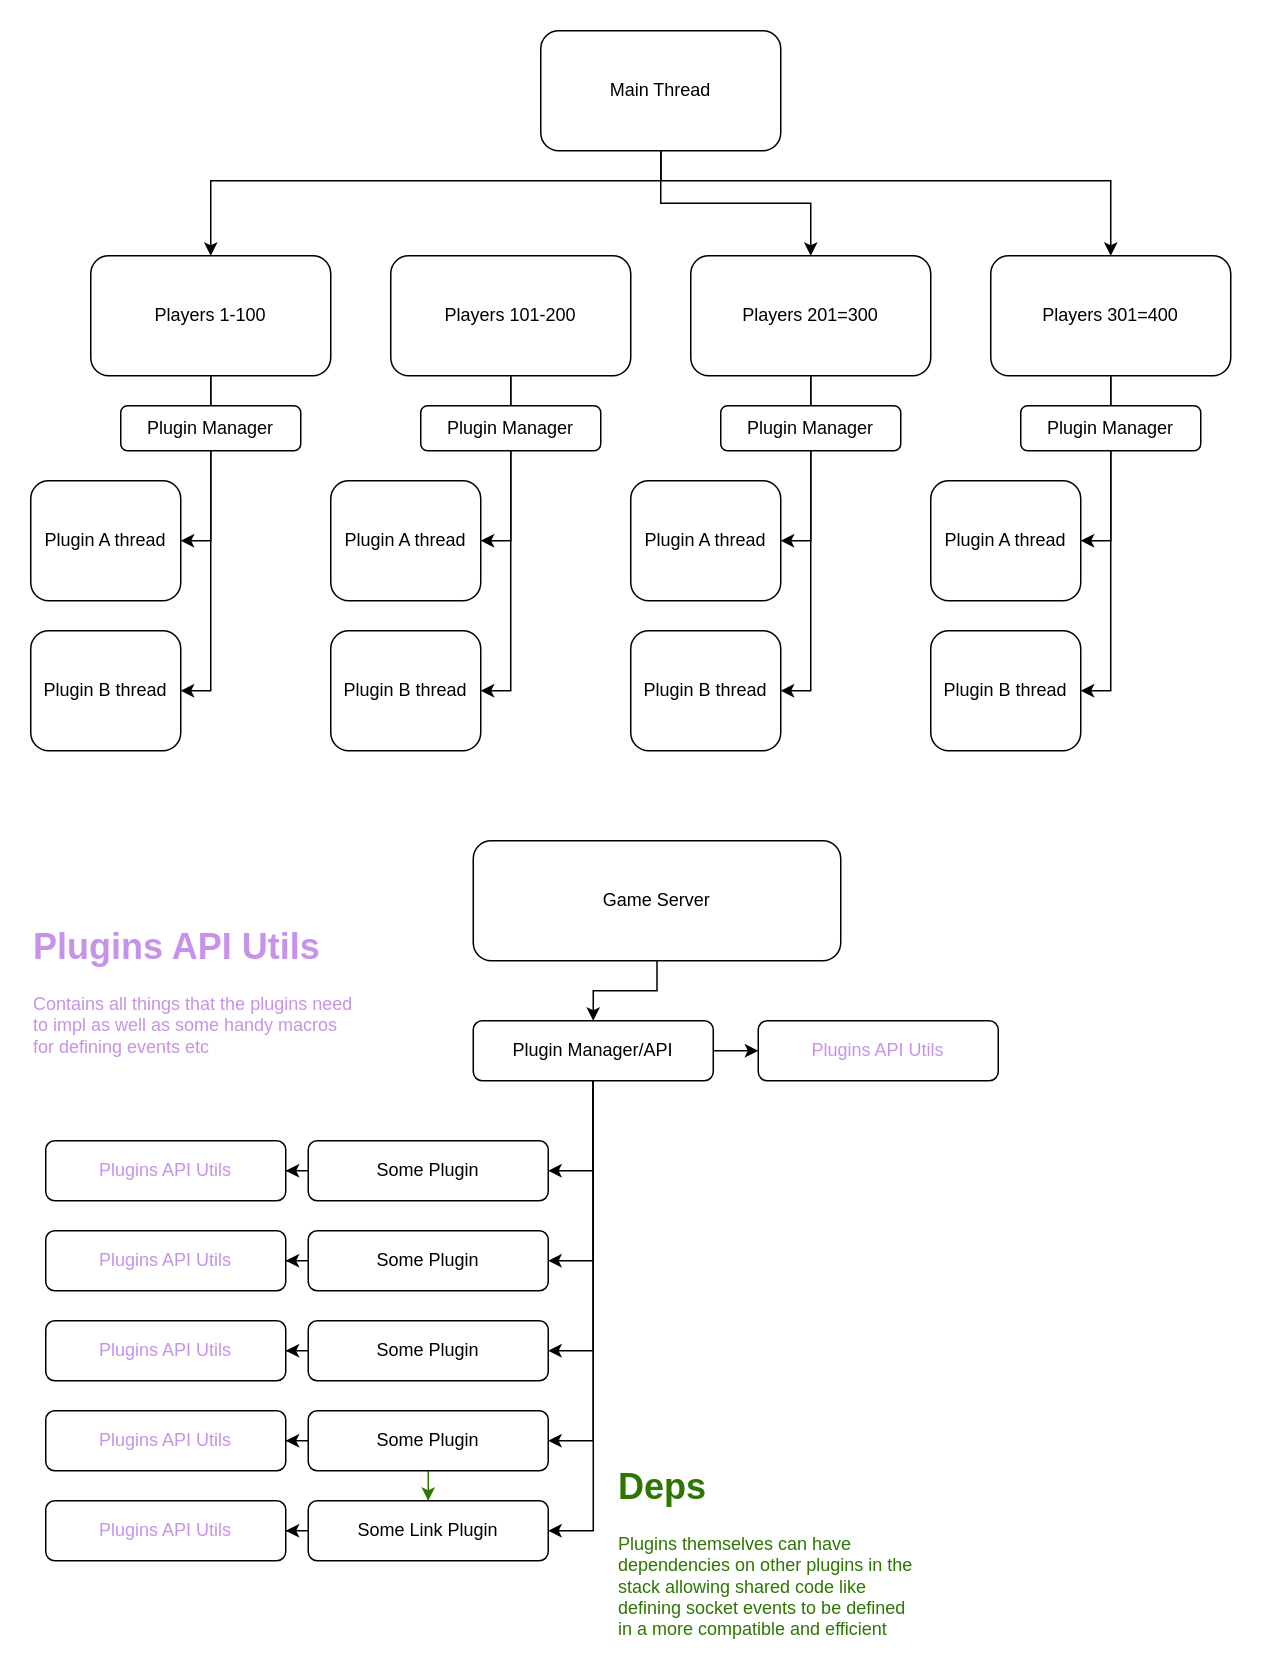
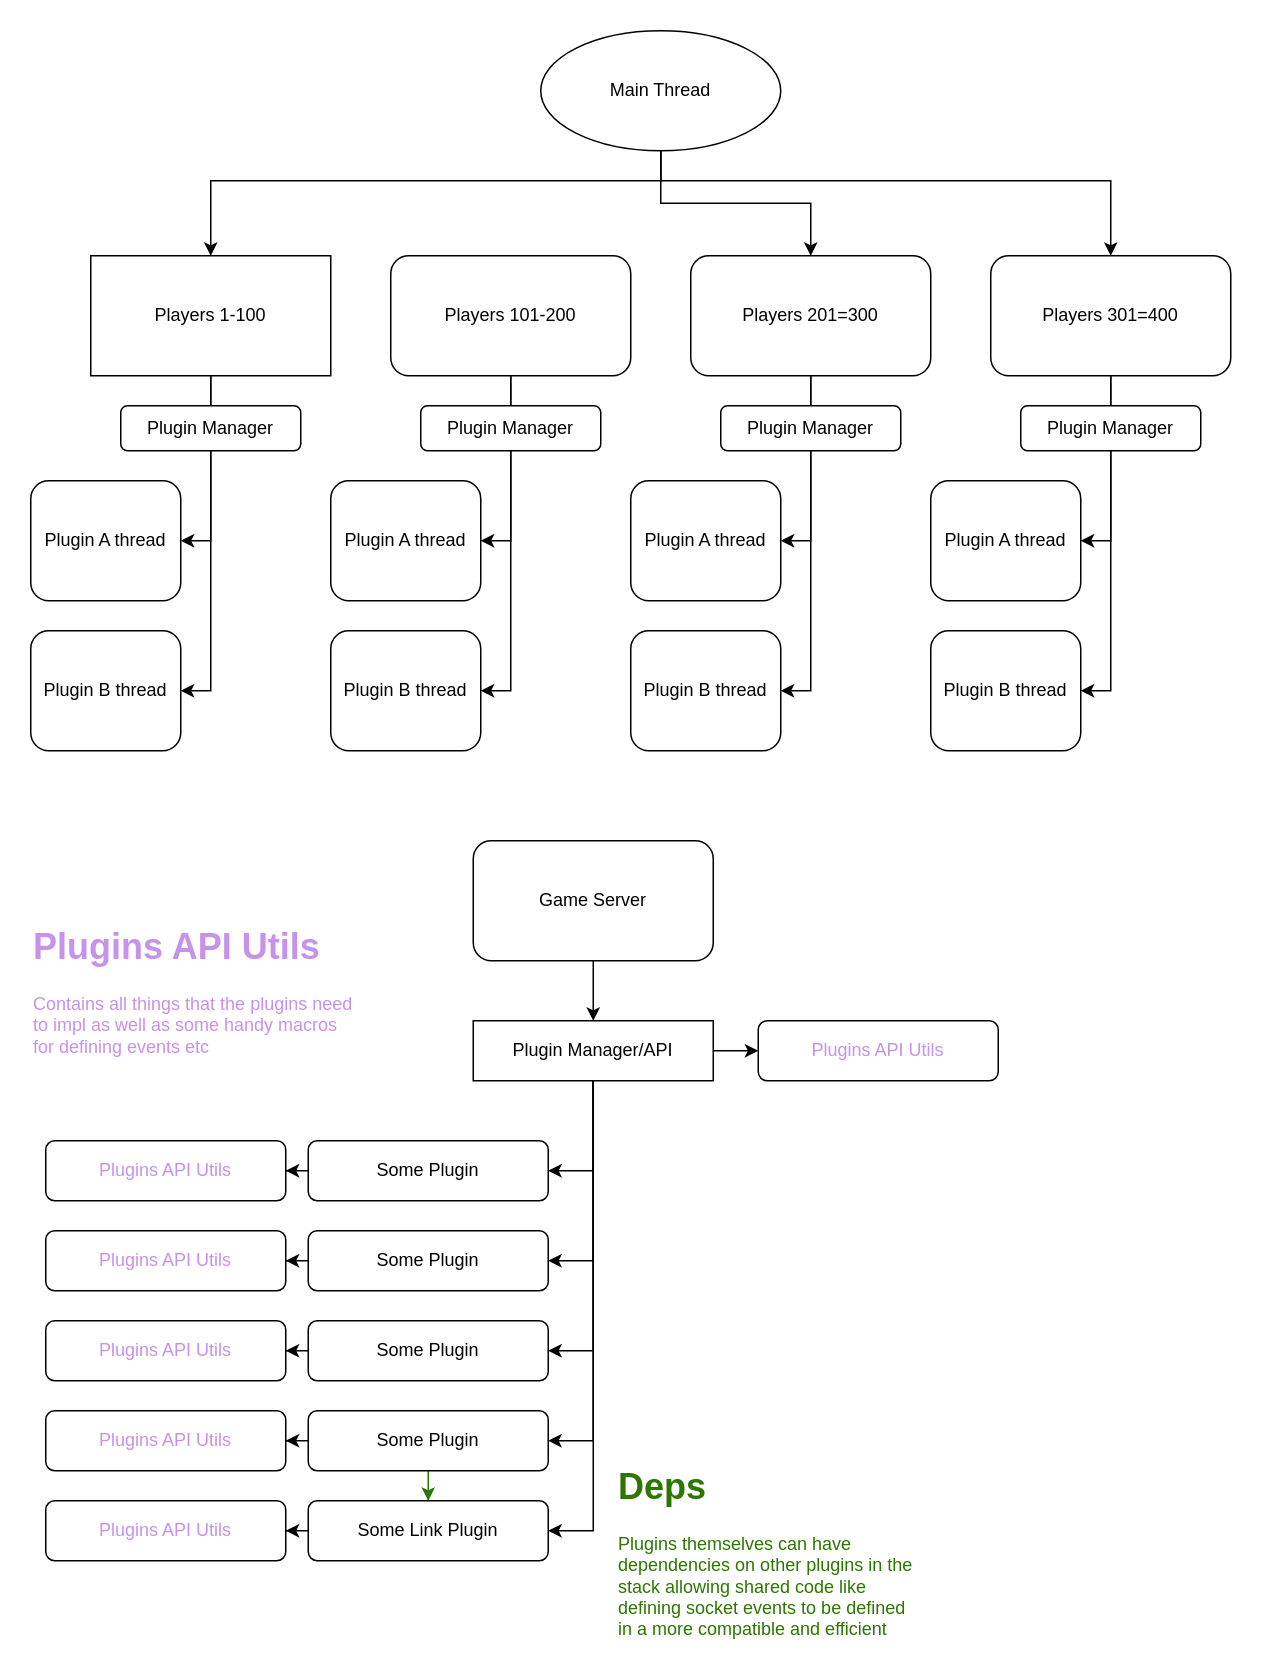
node "Main Thread": shape rounded rectangle -> ellipse
node "Players 1-100": shape rounded rectangle -> rectangle
node "Game Server": size 368x120 -> 240x120
node "Plugin Manager/API": shape rounded rectangle -> rectangle
